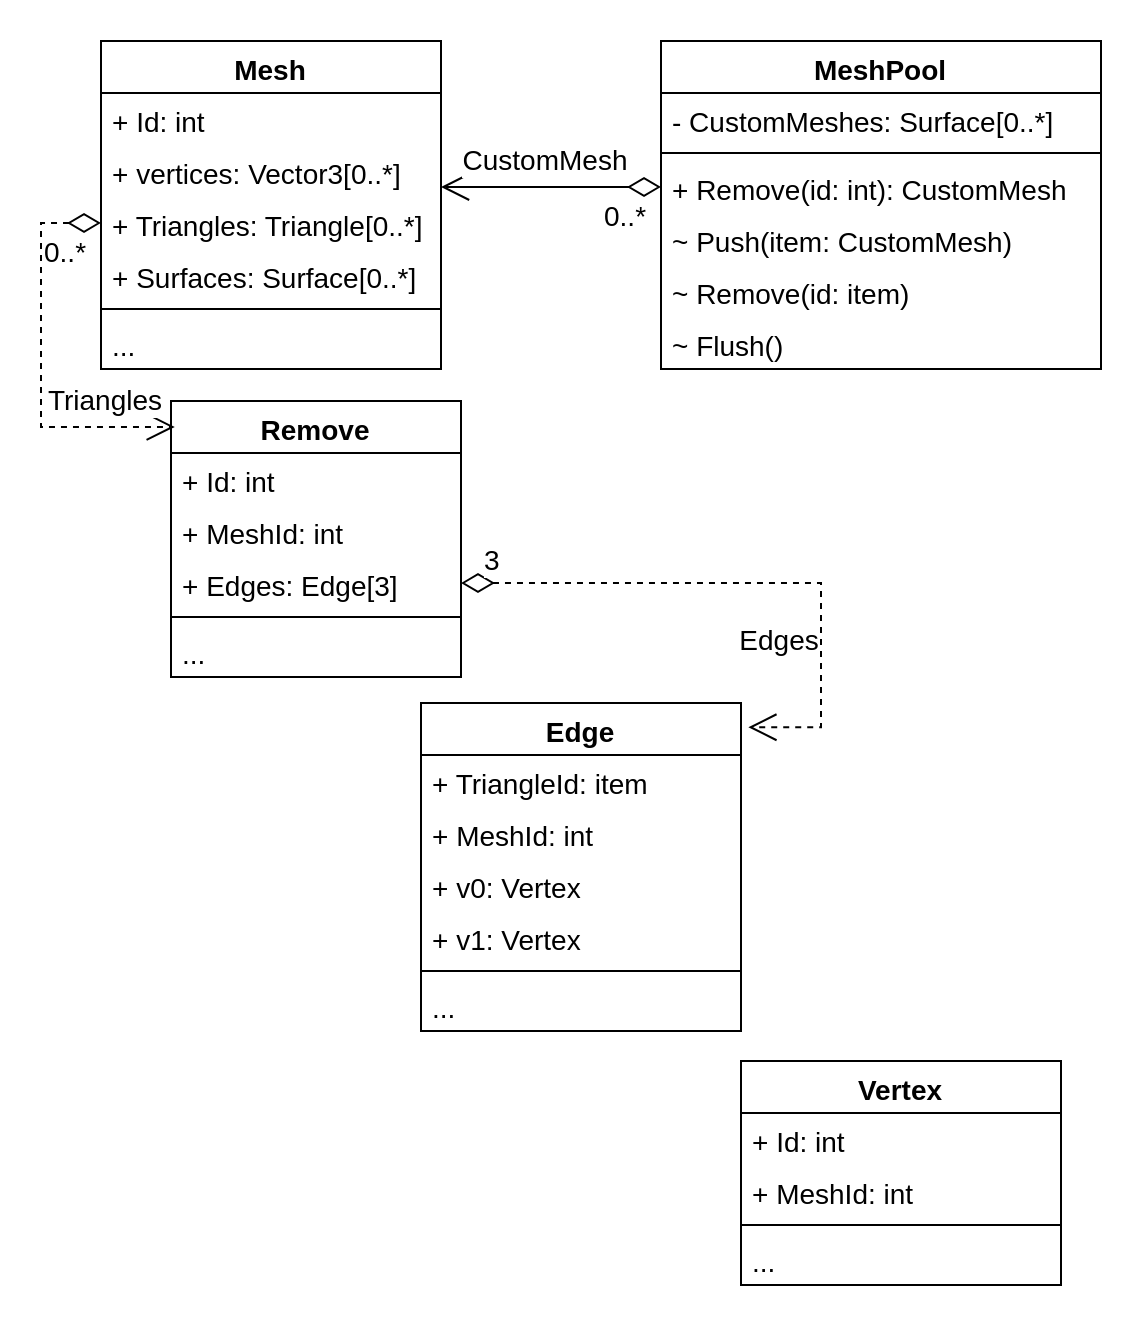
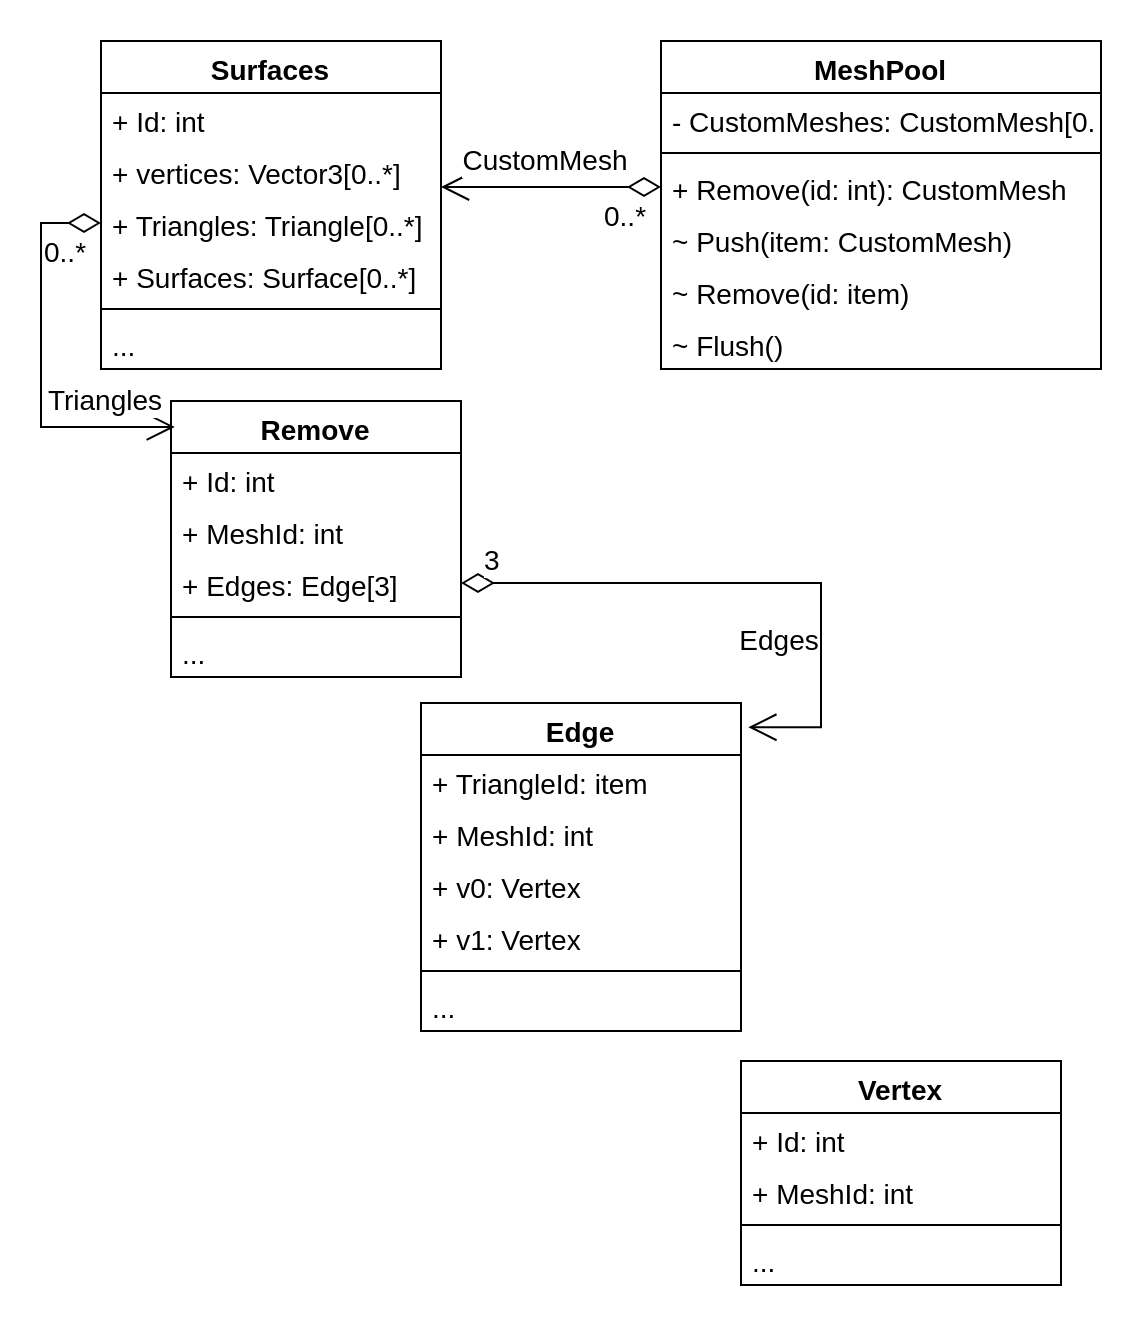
node "Mesh": label "Mesh" -> "Surfaces"
node "- CustomMeshes: Surface[0..*]": label "- CustomMeshes: Surface[0..*]" -> "- CustomMeshes: CustomMesh[0..*]"
edge "+ Triangles: Triangle[0..*]" -- "Remove": style dashed -> solid
edge "+ Edges: Edge[3]" -- "Edge": style dashed -> solid
